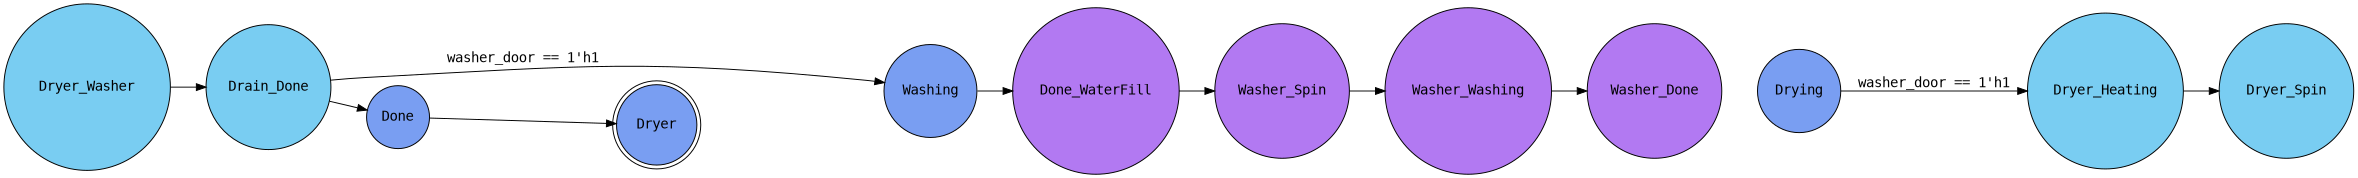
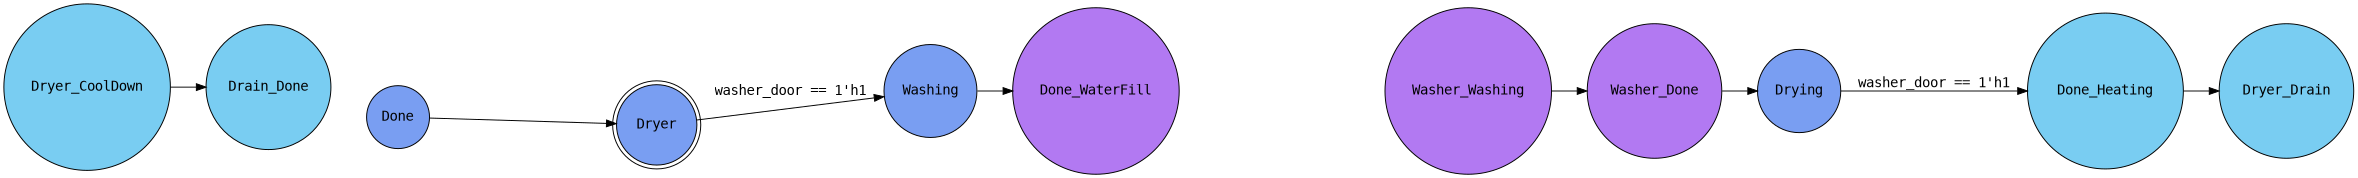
edge "Drain_Done" -> "Washing": now "Dryer" -> "Washing"
node "Dryer_Washer": label "Dryer_Washer" -> "Dryer_CoolDown"
node "Washer_Spin": removed
edge "Washer_Done" -> "Drying": added
node "Dryer_Heating": label "Dryer_Heating" -> "Done_Heating"
node "Dryer_Spin": label "Dryer_Spin" -> "Dryer_Drain"
edge "Drain_Done" -> "Done": removed
